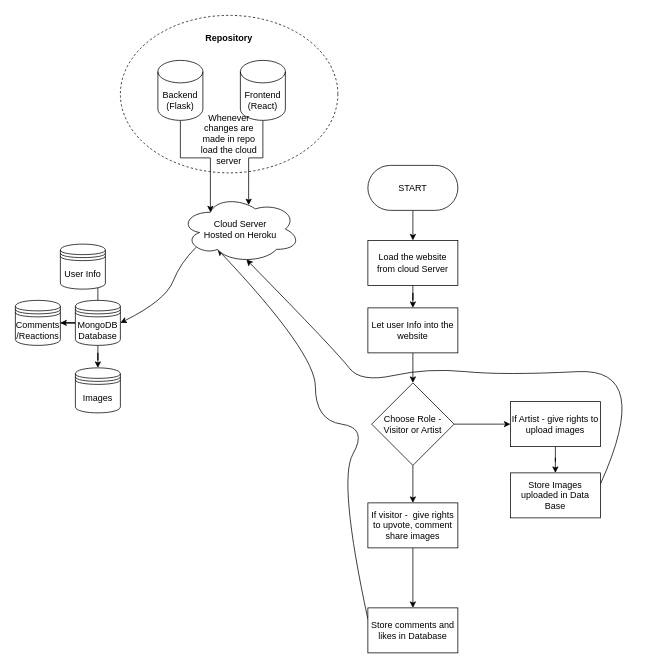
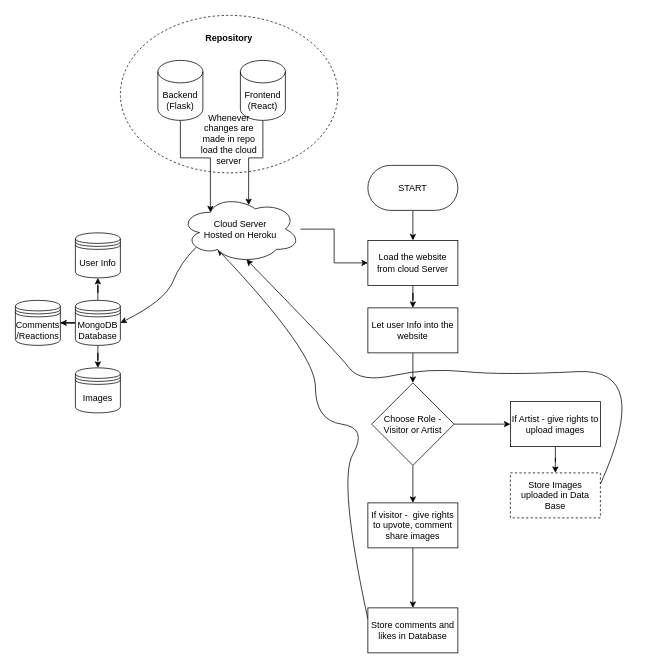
edge "Cloud Server Hosted on Heroku" -> "Load the website from cloud Server": added
node "User Info": moved (83, 267) -> (98, 255)
node "Store Images uploaded in Data Base": style solid -> dashed
